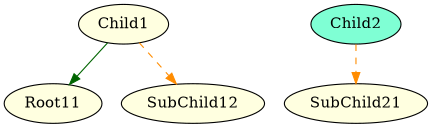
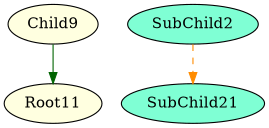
node "Child1": label "Child1" -> "Child9"
node "Child2": label "Child2" -> "SubChild2"
node "SubChild12": removed
node "SubChild21": fillcolor lightyellow -> aquamarine
